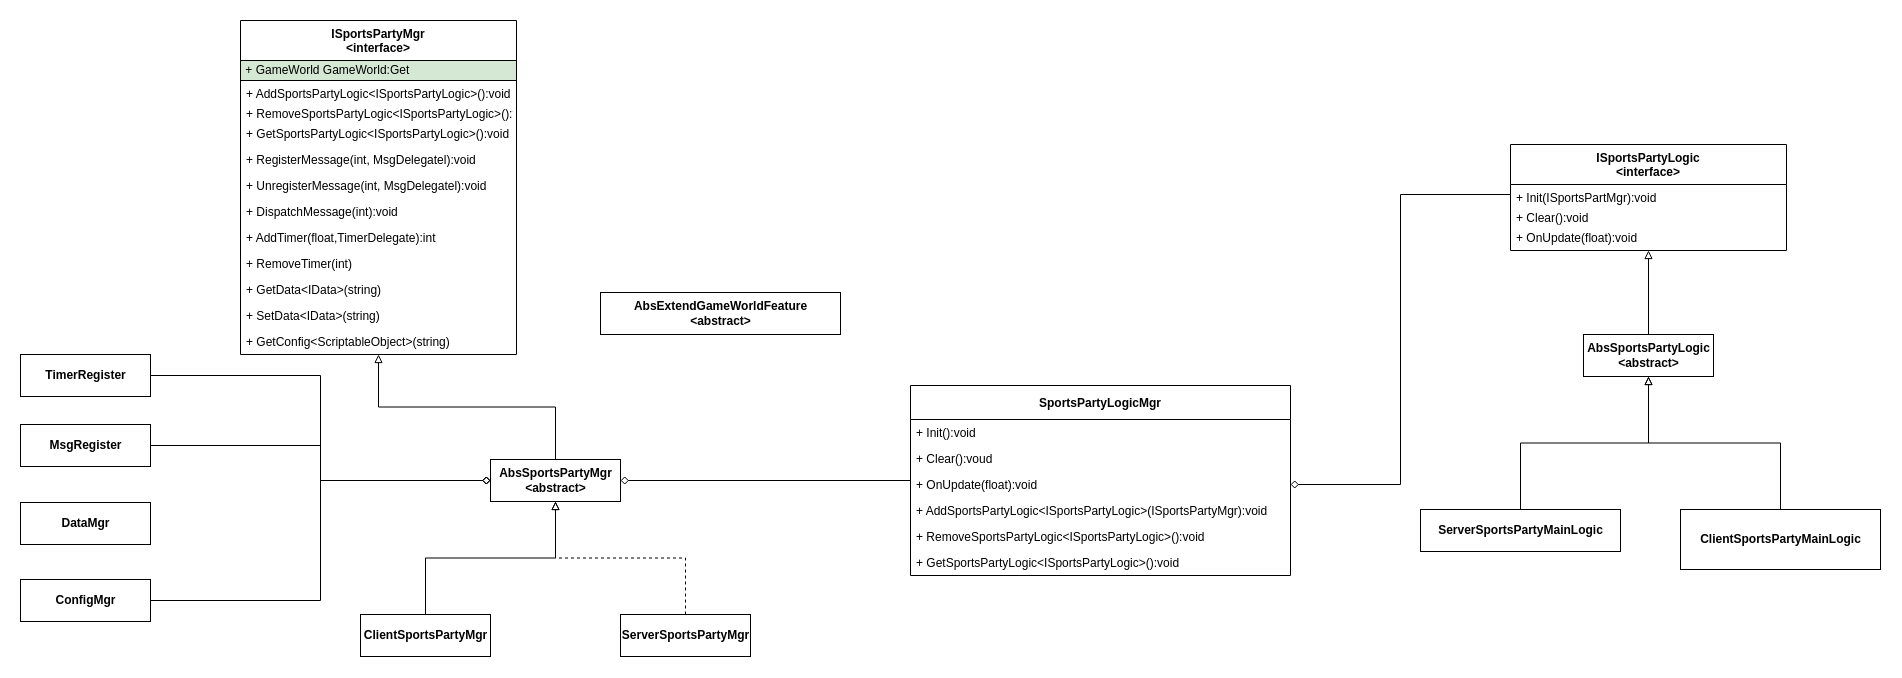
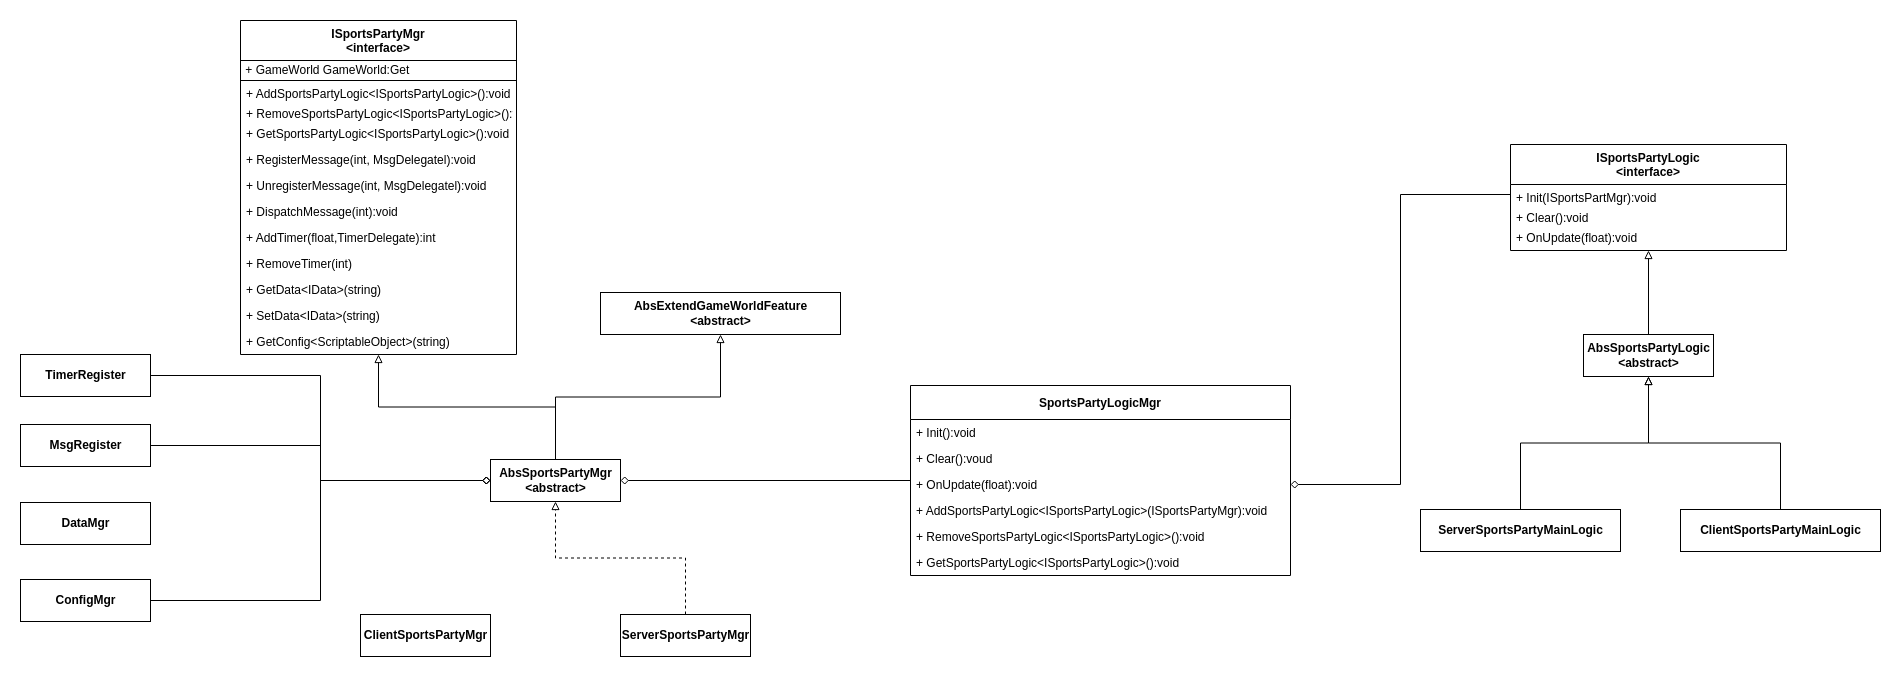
node "+ GameWorld GameWorld:Get": fillcolor #d5e8d4 -> #ffffff
edge "AbsSportsPartyMgr<abstract>" -> "AbsExtendGameWorldFeature <abstract>": added
node "ClientSportsPartyMainLogic": size 200x60 -> 200x42
edge "ClientSportsPartyMgr" -> "AbsSportsPartyMgr<abstract>": removed
